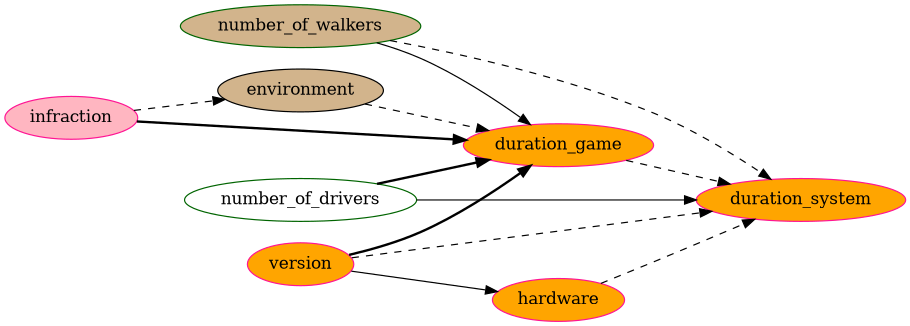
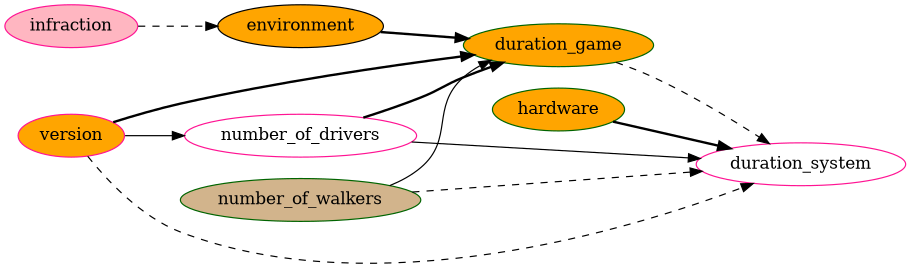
node "environment": fillcolor tan -> orange
edge "environment" -> "duration_game": style dashed -> bold
edge "infraction" -> "duration_game": removed
node "duration_game": color deeppink -> darkgreen
node "number_of_drivers": color darkgreen -> deeppink
node "duration_system": fillcolor orange -> white
edge "hardware" -> "duration_system": style dashed -> bold
edge "version" -> "hardware": now "version" -> "number_of_drivers"
node "hardware": color deeppink -> darkgreen
